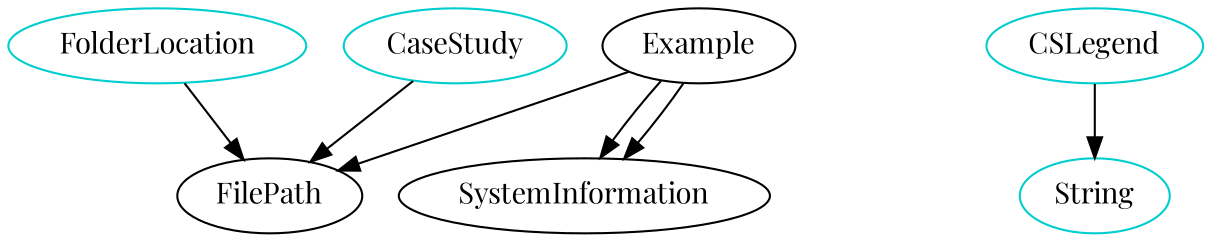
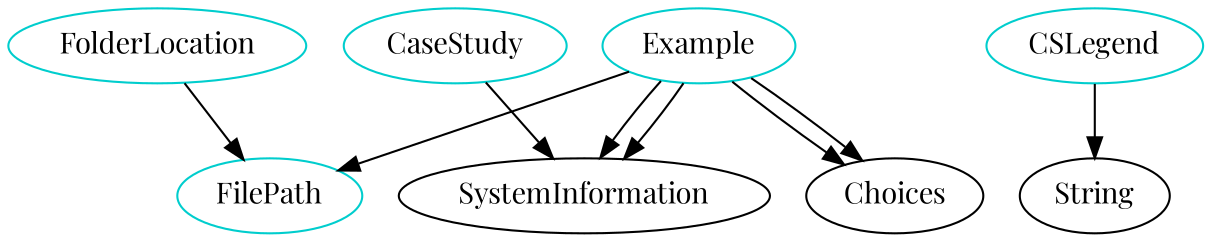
node "Example": color black -> cyan3
edge "CaseStudy" -> "FilePath": now "CaseStudy" -> "SystemInformation"
node "FilePath": color black -> cyan3
node "Choices": added
node "String": color cyan3 -> black
